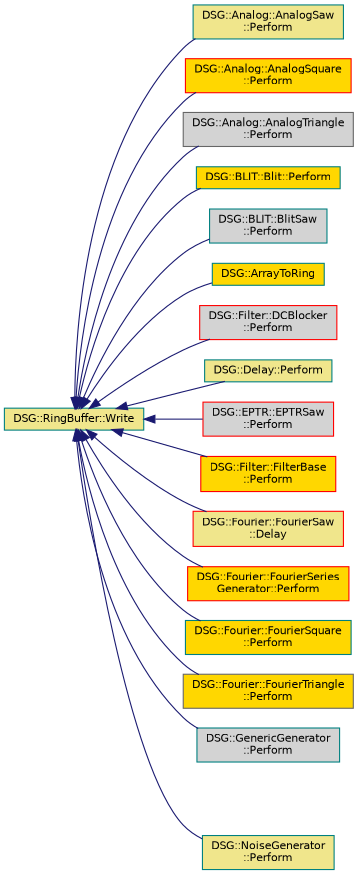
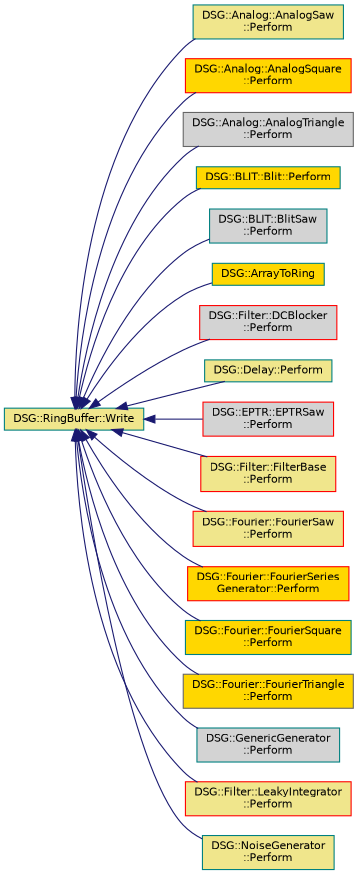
node "DSG::Filter::FilterBase ::Perform": fillcolor gold -> khaki
node "DSG::Fourier::FourierSaw ::Delay": label "DSG::Fourier::FourierSaw ::Delay" -> "DSG::Fourier::FourierSaw ::Perform"
node "DSG::Filter::LeakyIntegrator ::Perform": added
